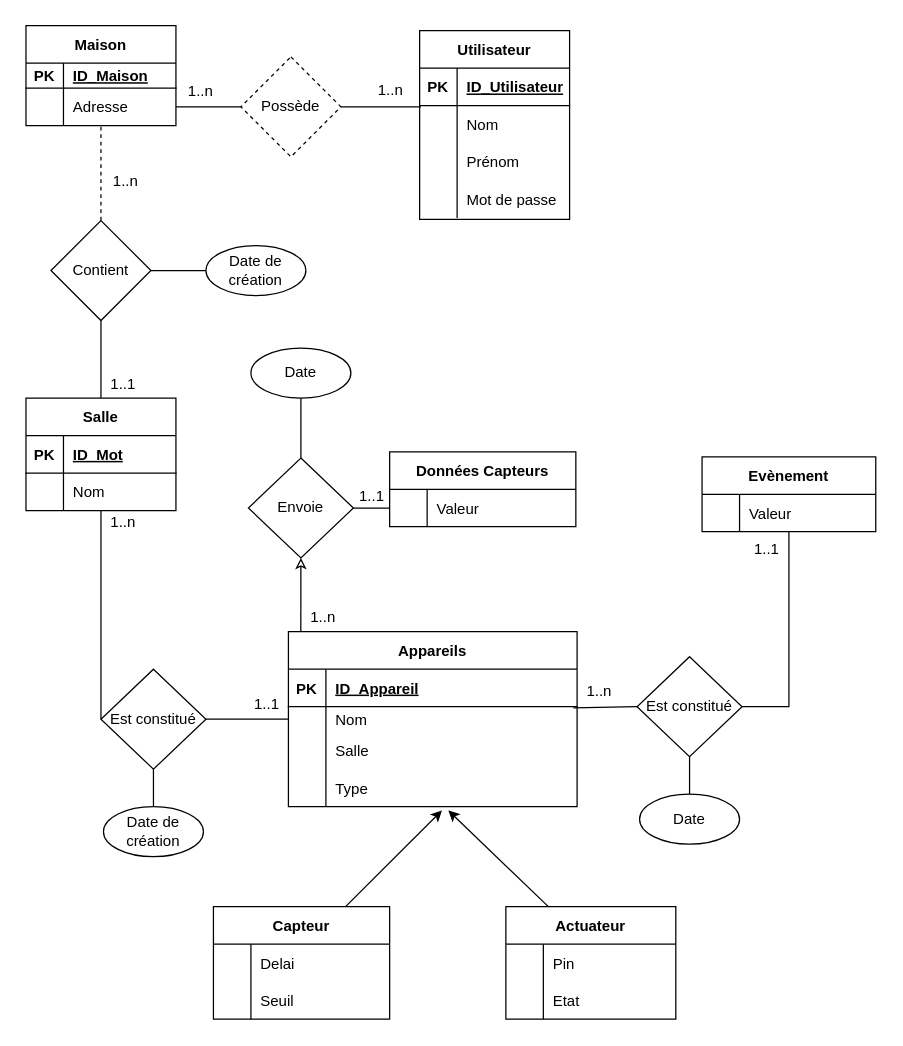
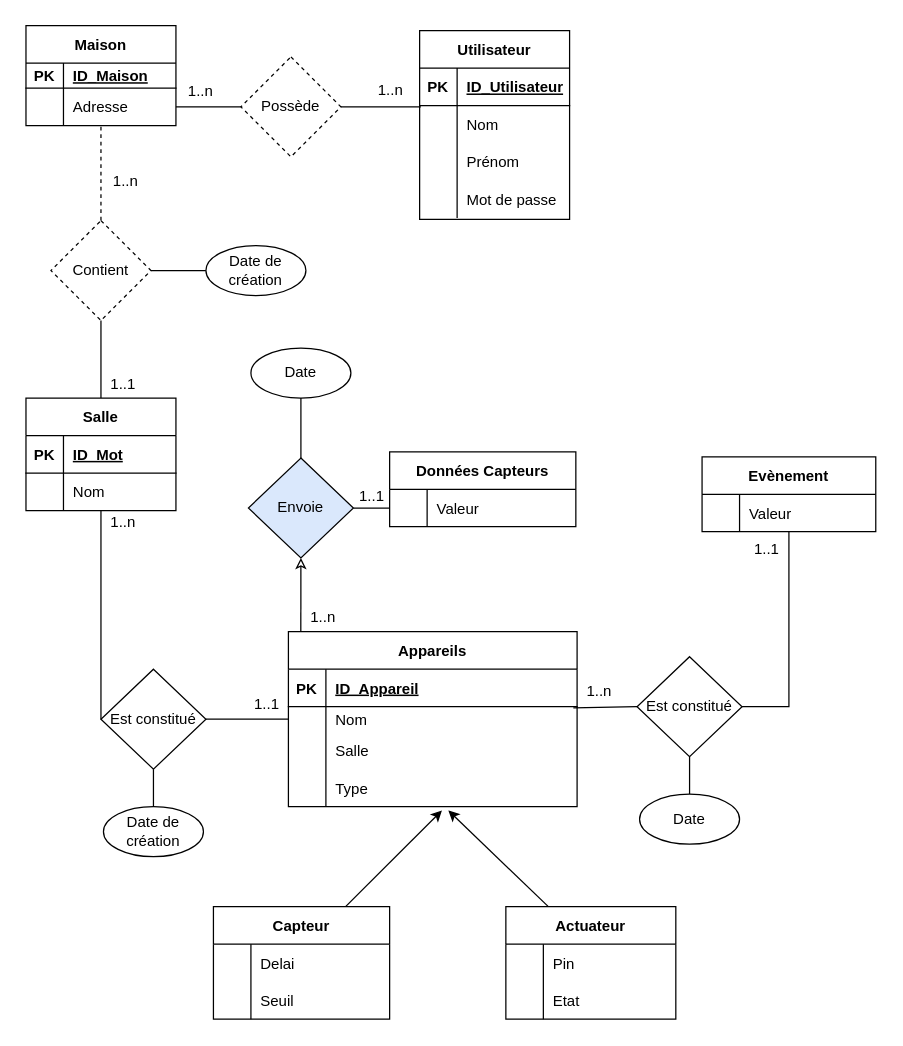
node "Contient": style solid -> dashed
node "Envoie": fillcolor #ffffff -> #dae8fc
